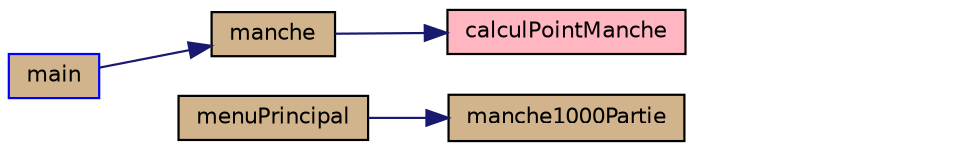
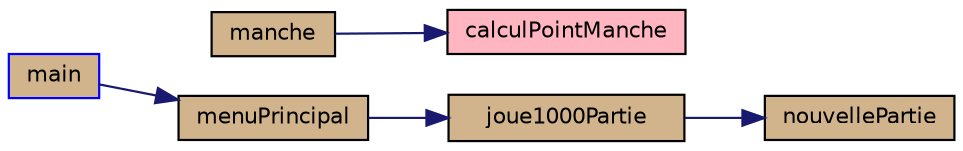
edge "main" -> "manche": now "main" -> "menuPrincipal"
node "manche1000Partie": label "manche1000Partie" -> "joue1000Partie"
node "nouvellePartie": added
